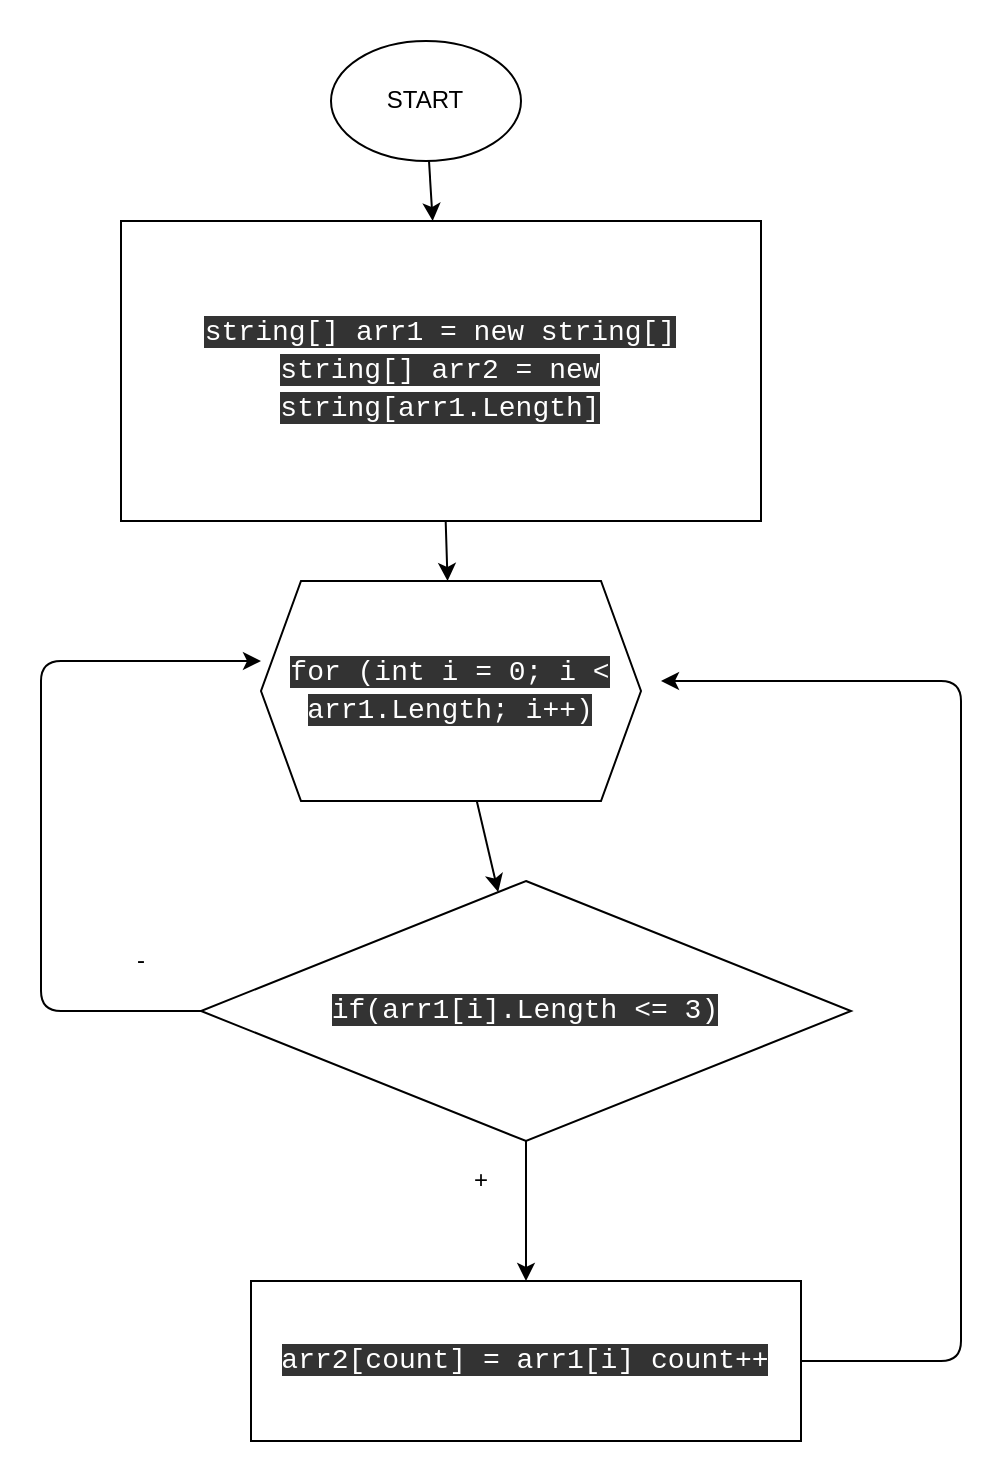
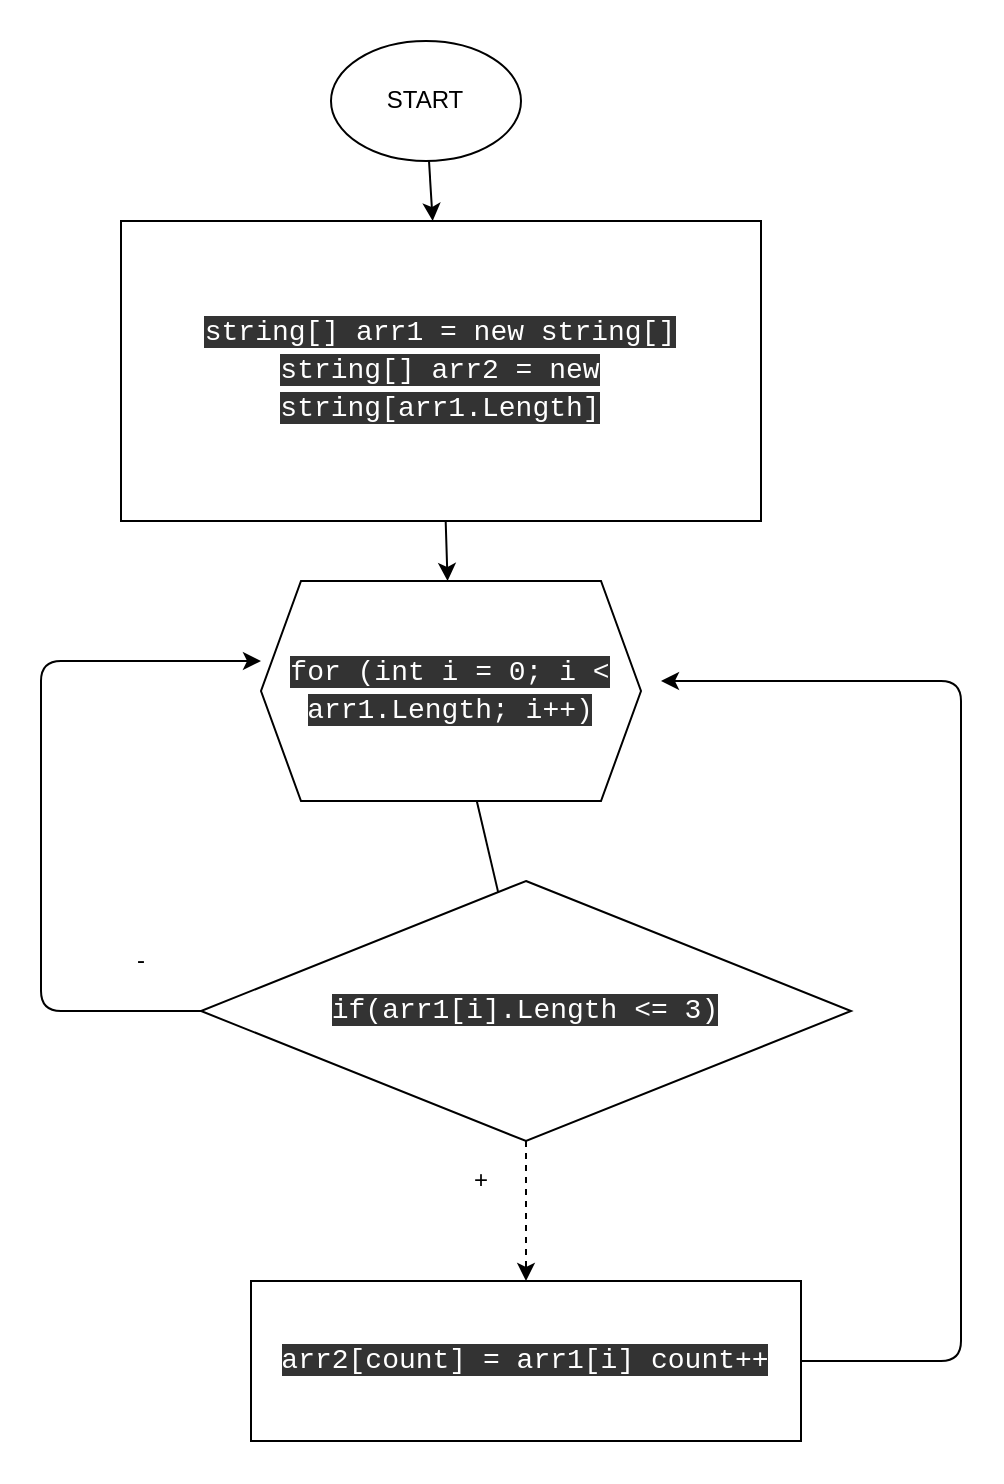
edge "for (int i = 0; i < arr1.Length; i++)" -> "if(arr1[i].Length <= 3)": arrowhead classic -> none
edge "if(arr1[i].Length <= 3)" -> "arr2[count] = arr1[i] count++": style solid -> dashed
